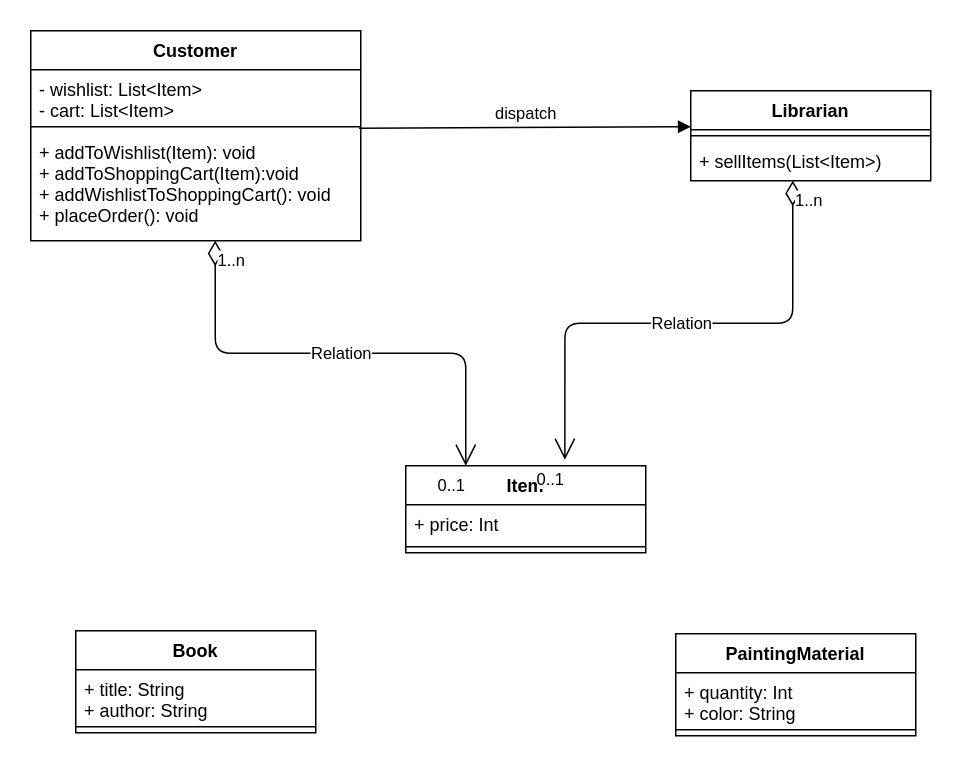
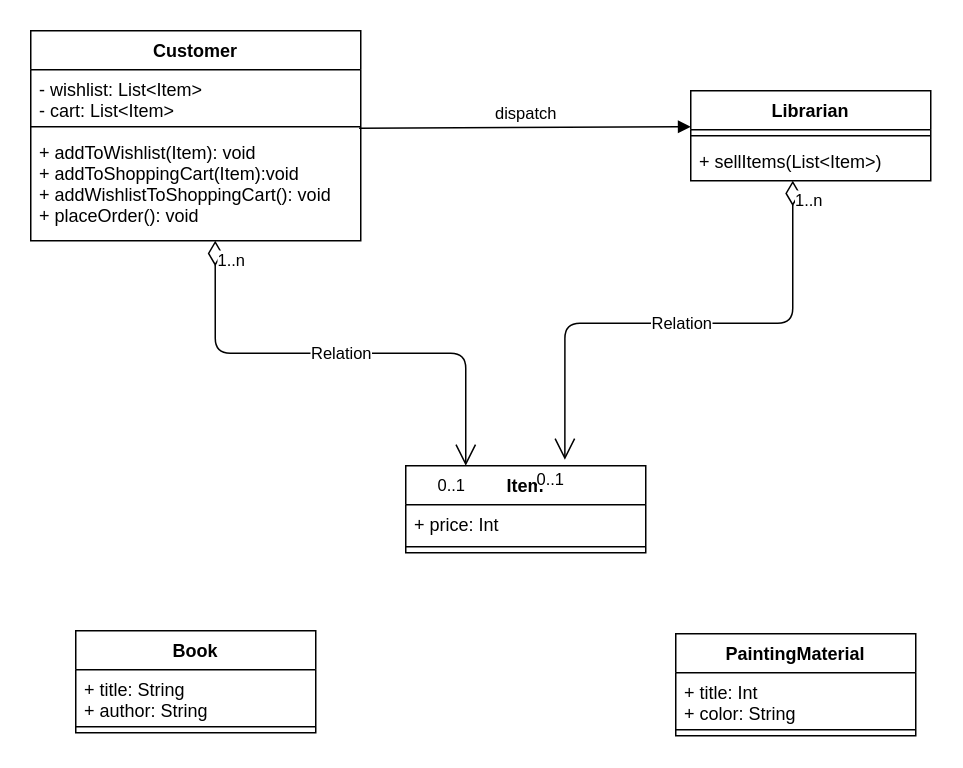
node "+ quantity: Int + color: String": label "+ quantity: Int + color: String" -> "+ title: Int + color: String"
